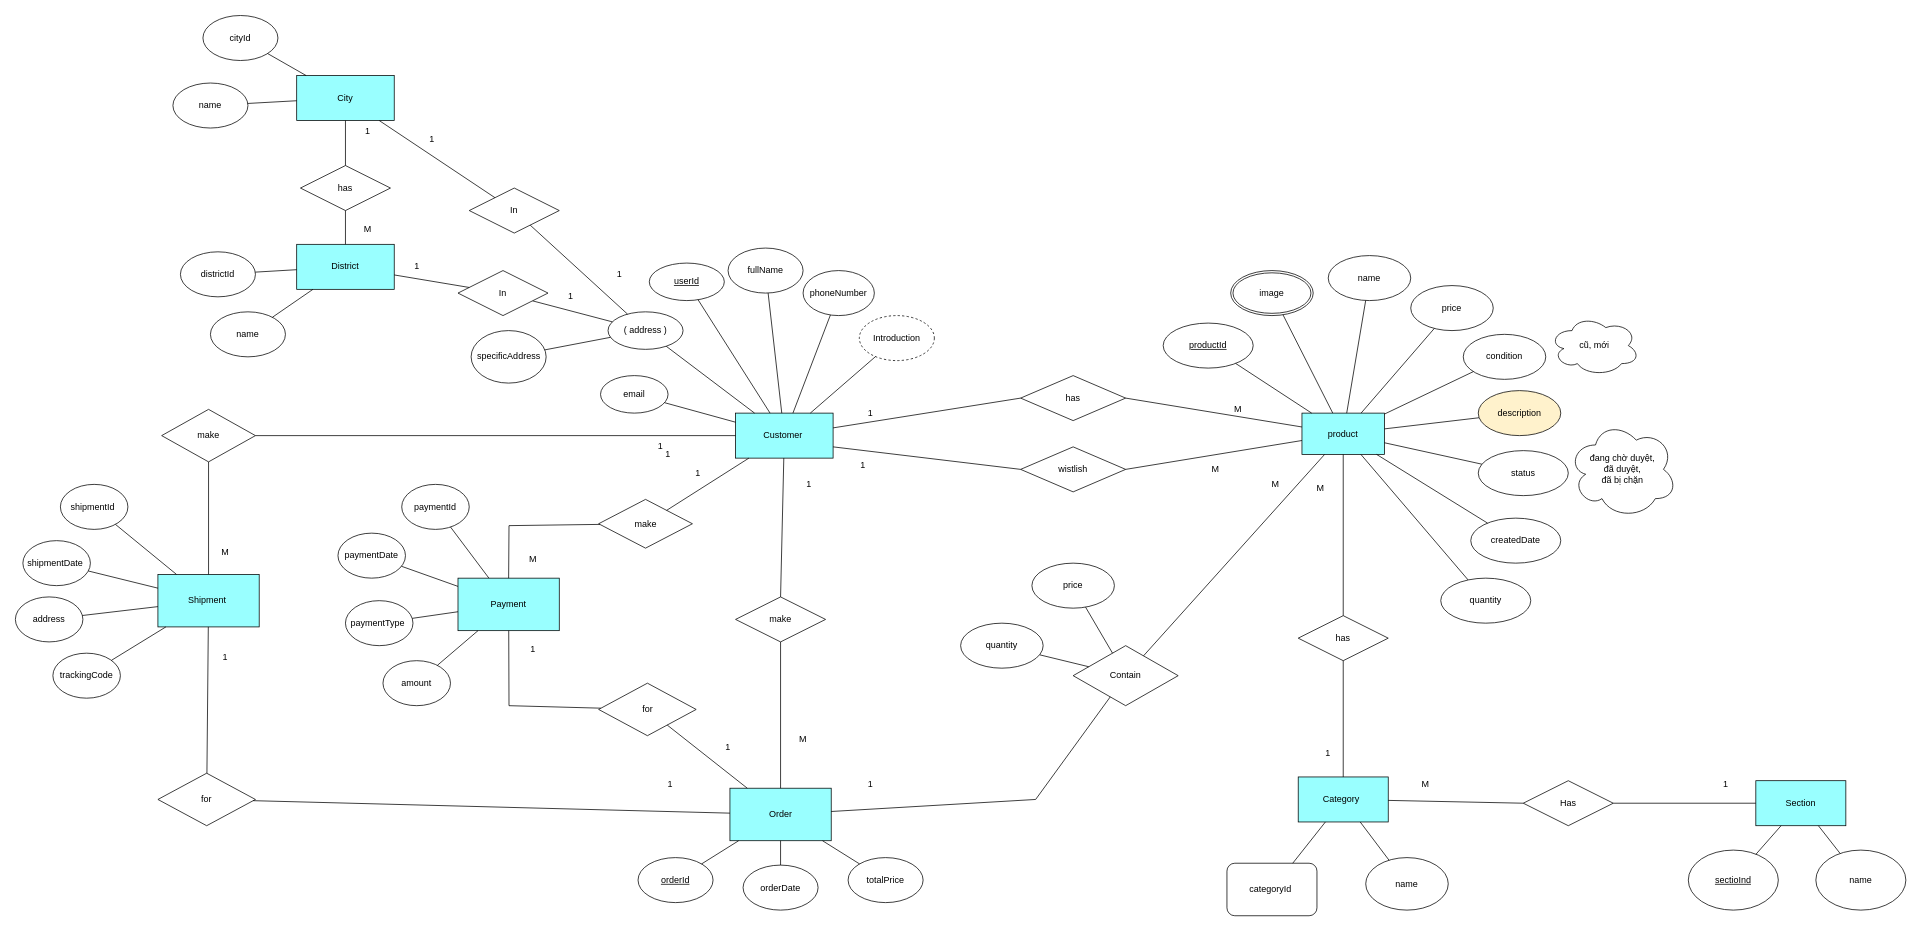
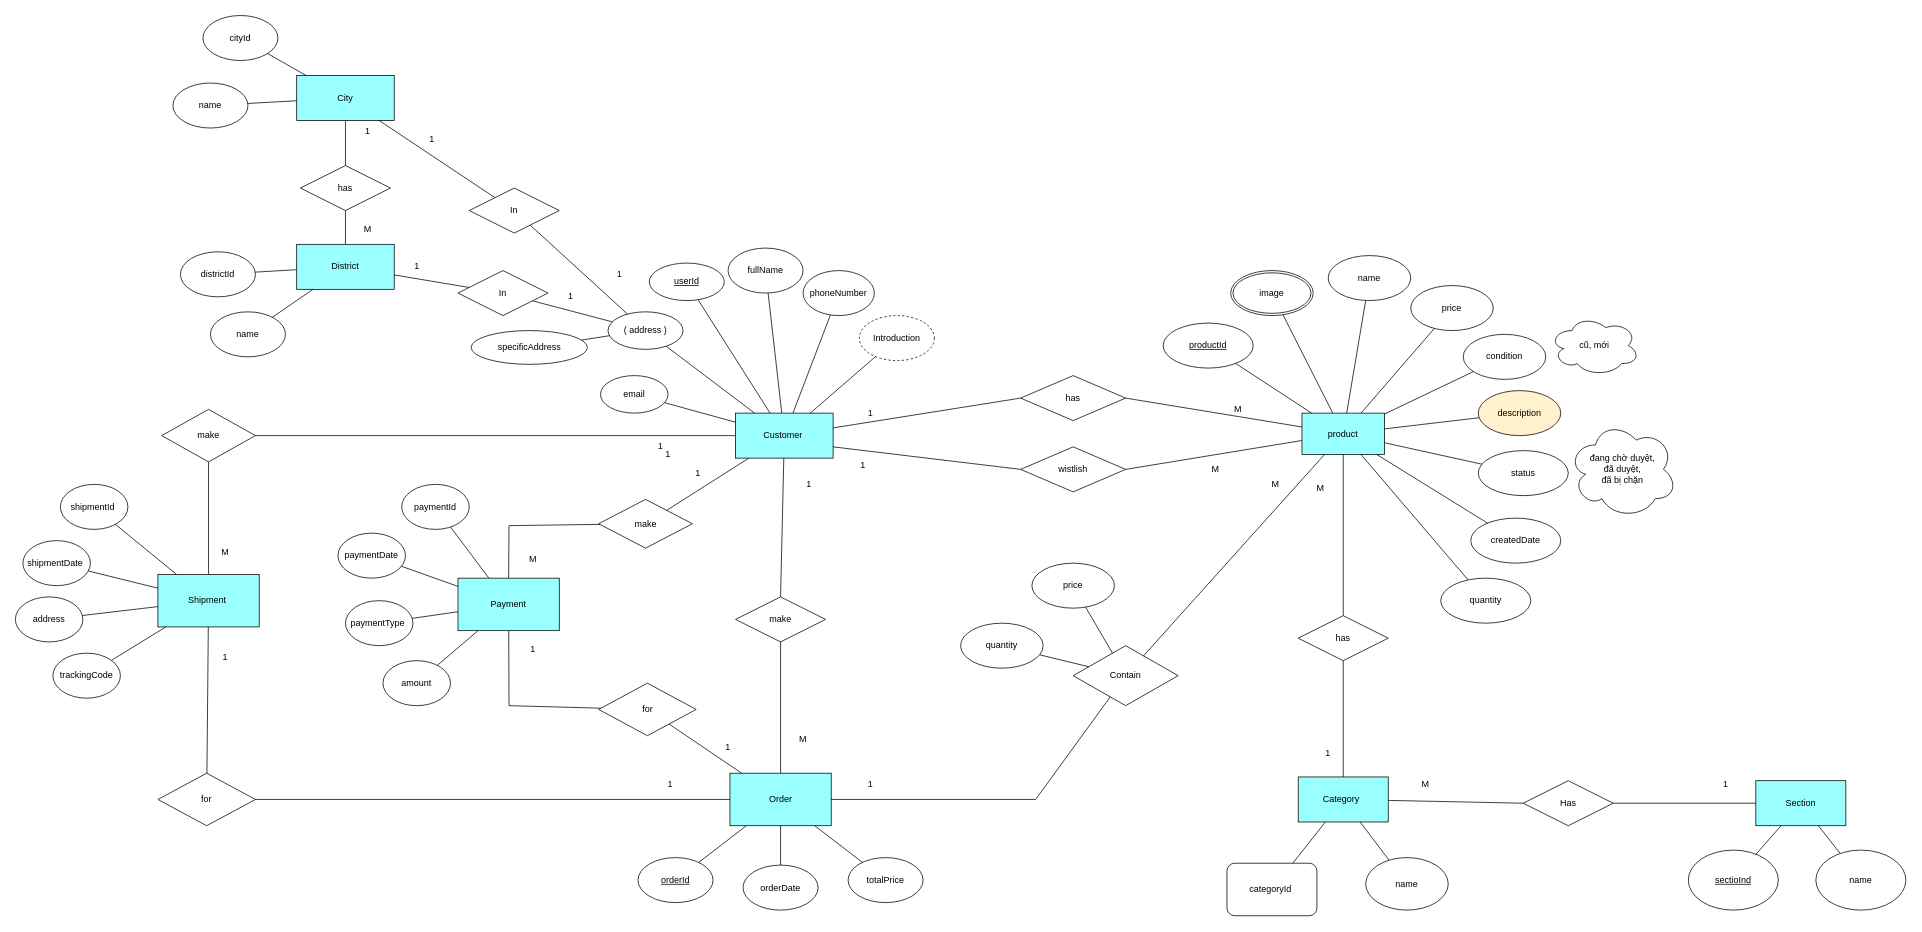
node "specificAddress": size 75x53 -> 116x34
node "Order": moved (780, 814) -> (780, 799)
